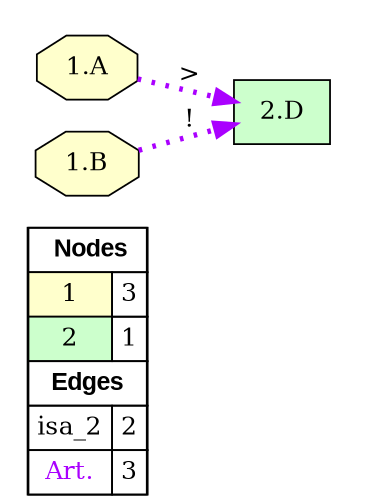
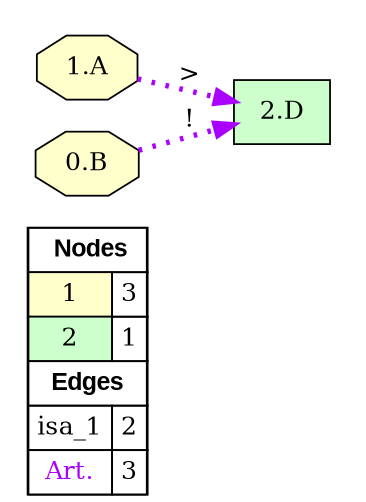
node "1.B": label "1.B" -> "0.B"
node "Nodes": text "isa_2" -> "isa_1"
